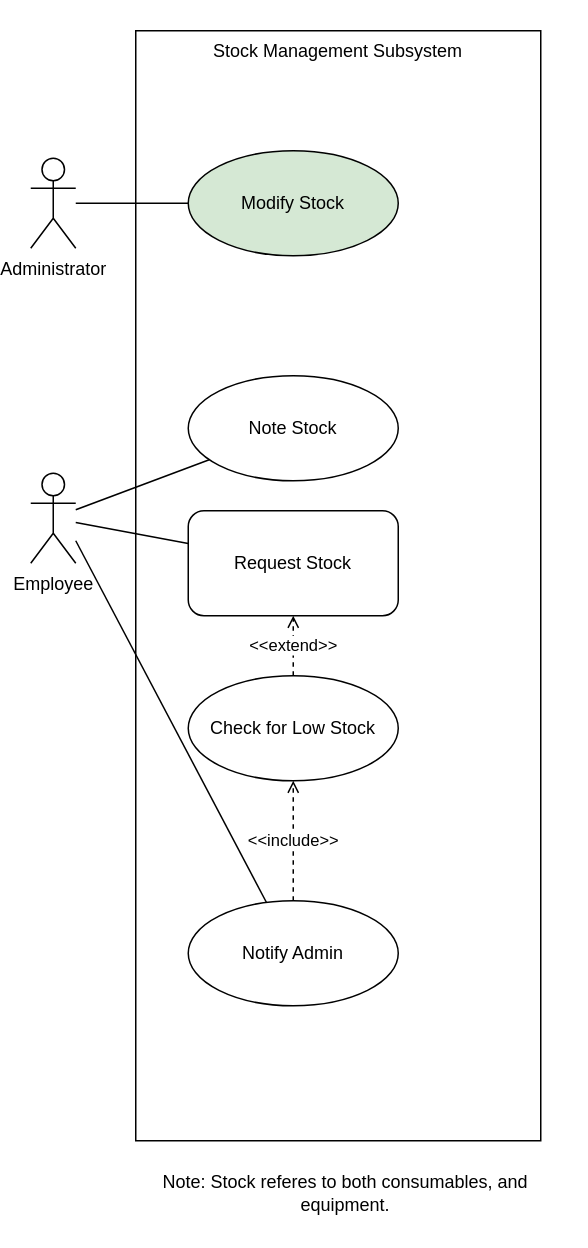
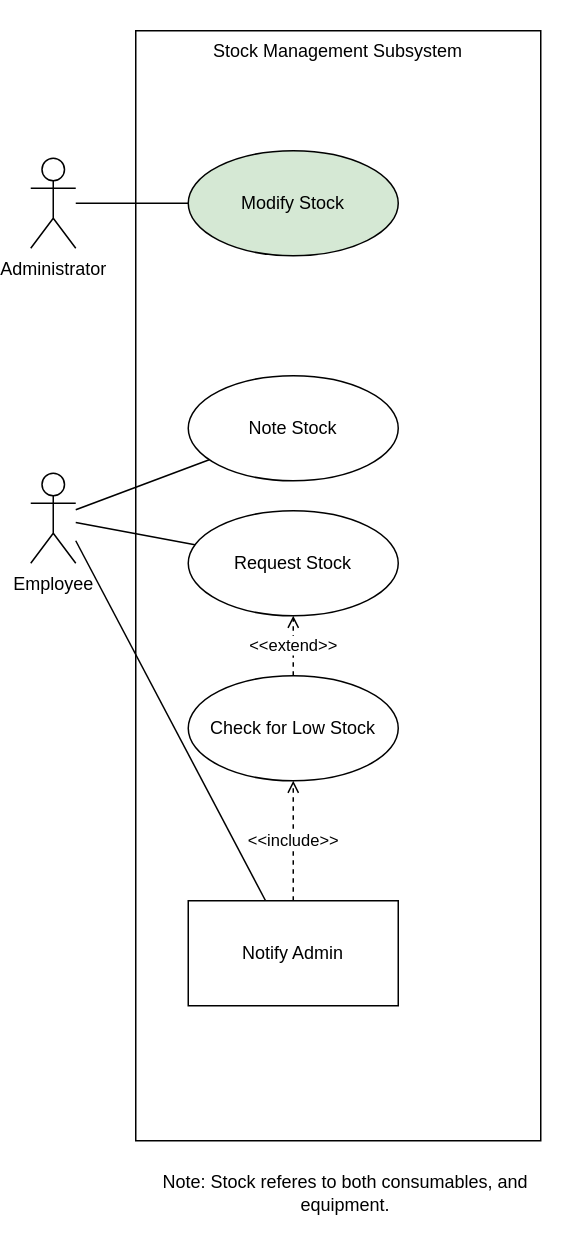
node "Request Stock": shape rounded rectangle -> ellipse
node "Notify Admin": shape ellipse -> rectangle
